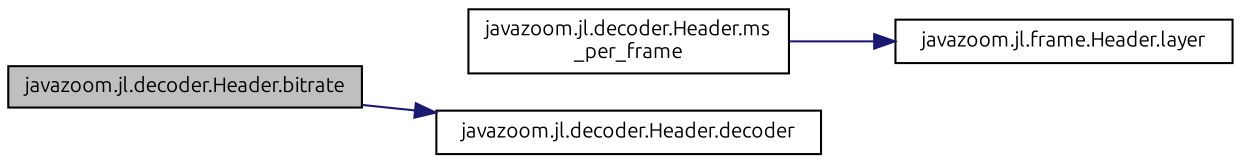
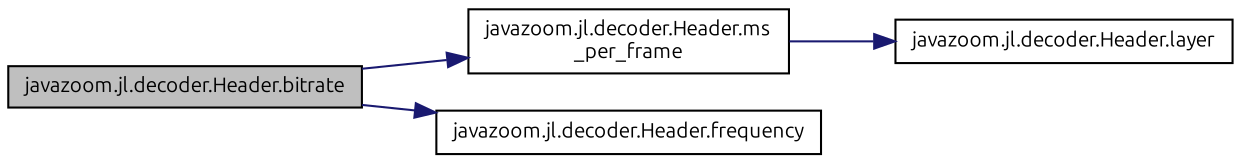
node "javazoom.jl.frame.Header.layer": label "javazoom.jl.frame.Header.layer" -> "javazoom.jl.decoder.Header.layer"
edge "javazoom.jl.decoder.Header.bitrate" -> "javazoom.jl.decoder.Header.ms _per_frame": added
node "javazoom.jl.decoder.Header.decoder": label "javazoom.jl.decoder.Header.decoder" -> "javazoom.jl.decoder.Header.frequency"
